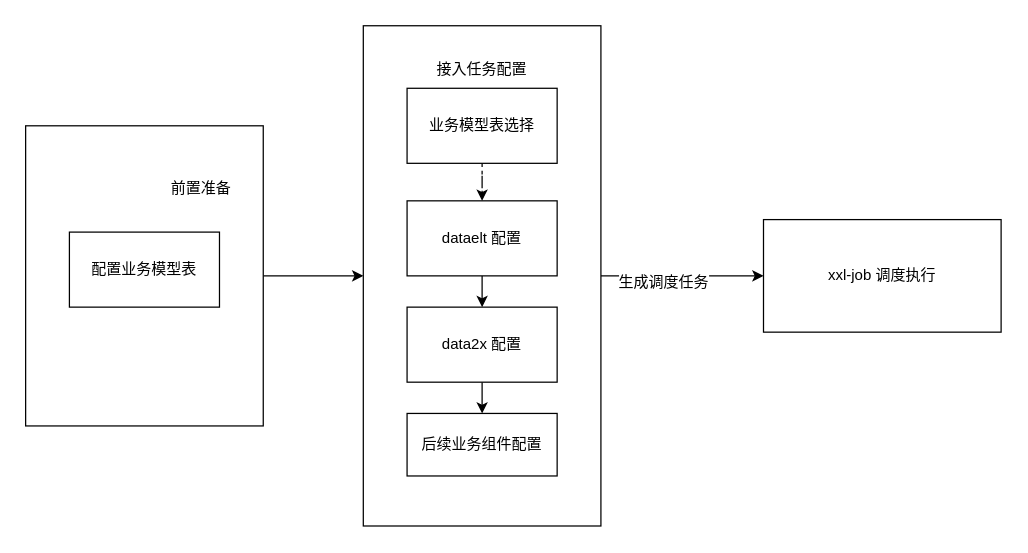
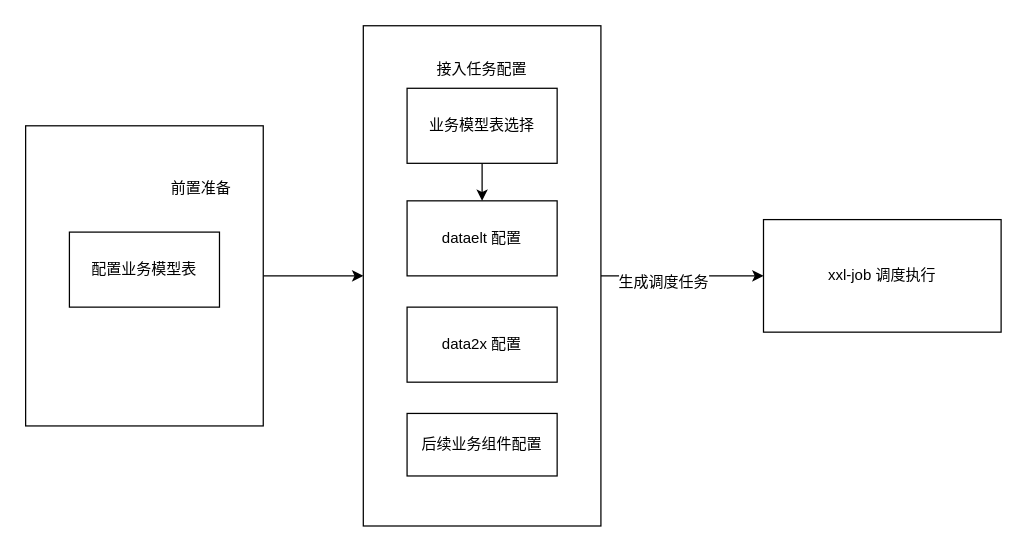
edge "业务模型表选择" -> "dataelt 配置": style dashed -> solid
edge "dataelt 配置" -> "data2x 配置": removed
edge "data2x 配置" -> "后续业务组件配置": removed
